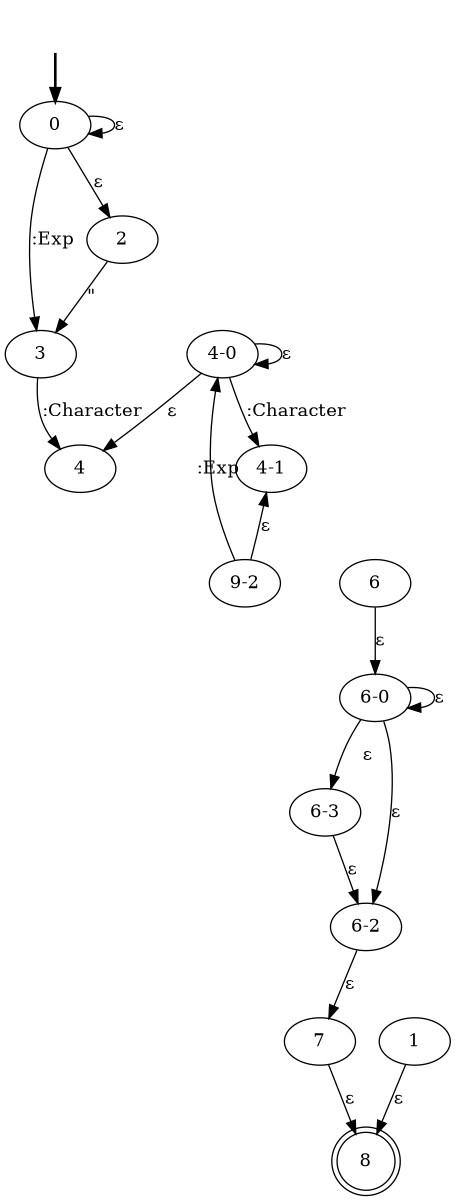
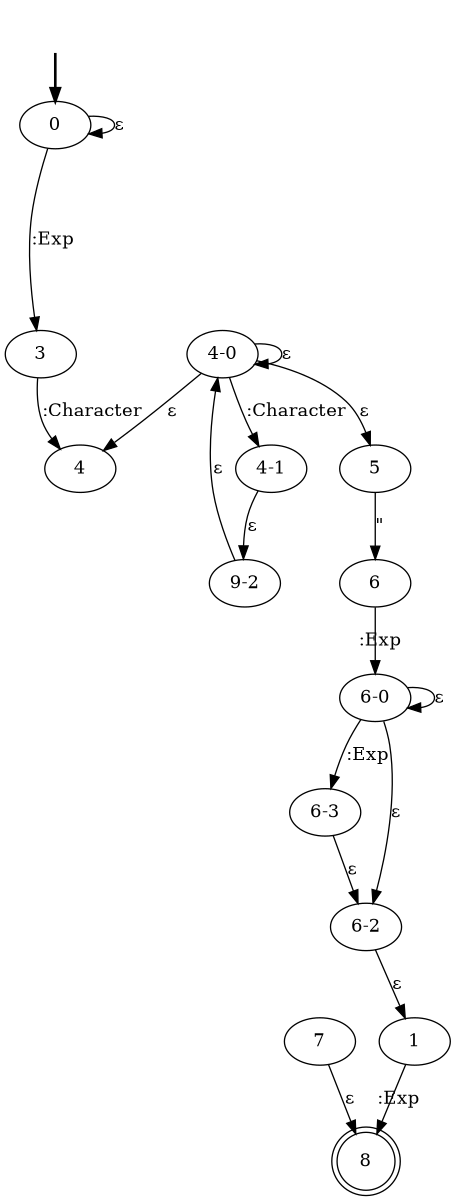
node "2": removed
edge "9-2" -> "4-0": label ":Exp" -> "ε"
node "5": added
edge "9-2" -> "4-1": reversed
edge "6" -> "6-0": label "ε" -> ":Exp"
edge "6-0" -> "6-3": label "ε" -> ":Exp"
edge "6-2" -> "7": now "6-2" -> "1"
edge "1" -> "8": label "ε" -> ":Exp"
